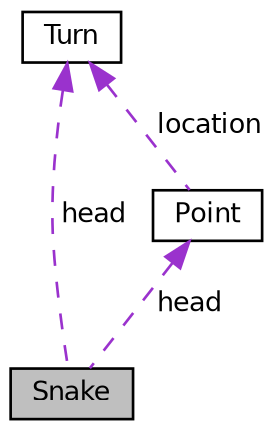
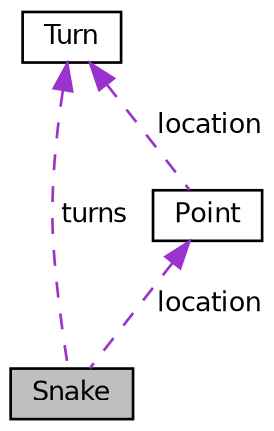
edge "Snake" -> "Turn": label " head" -> " turns"
edge "Snake" -> "Point": label " head" -> " location"
